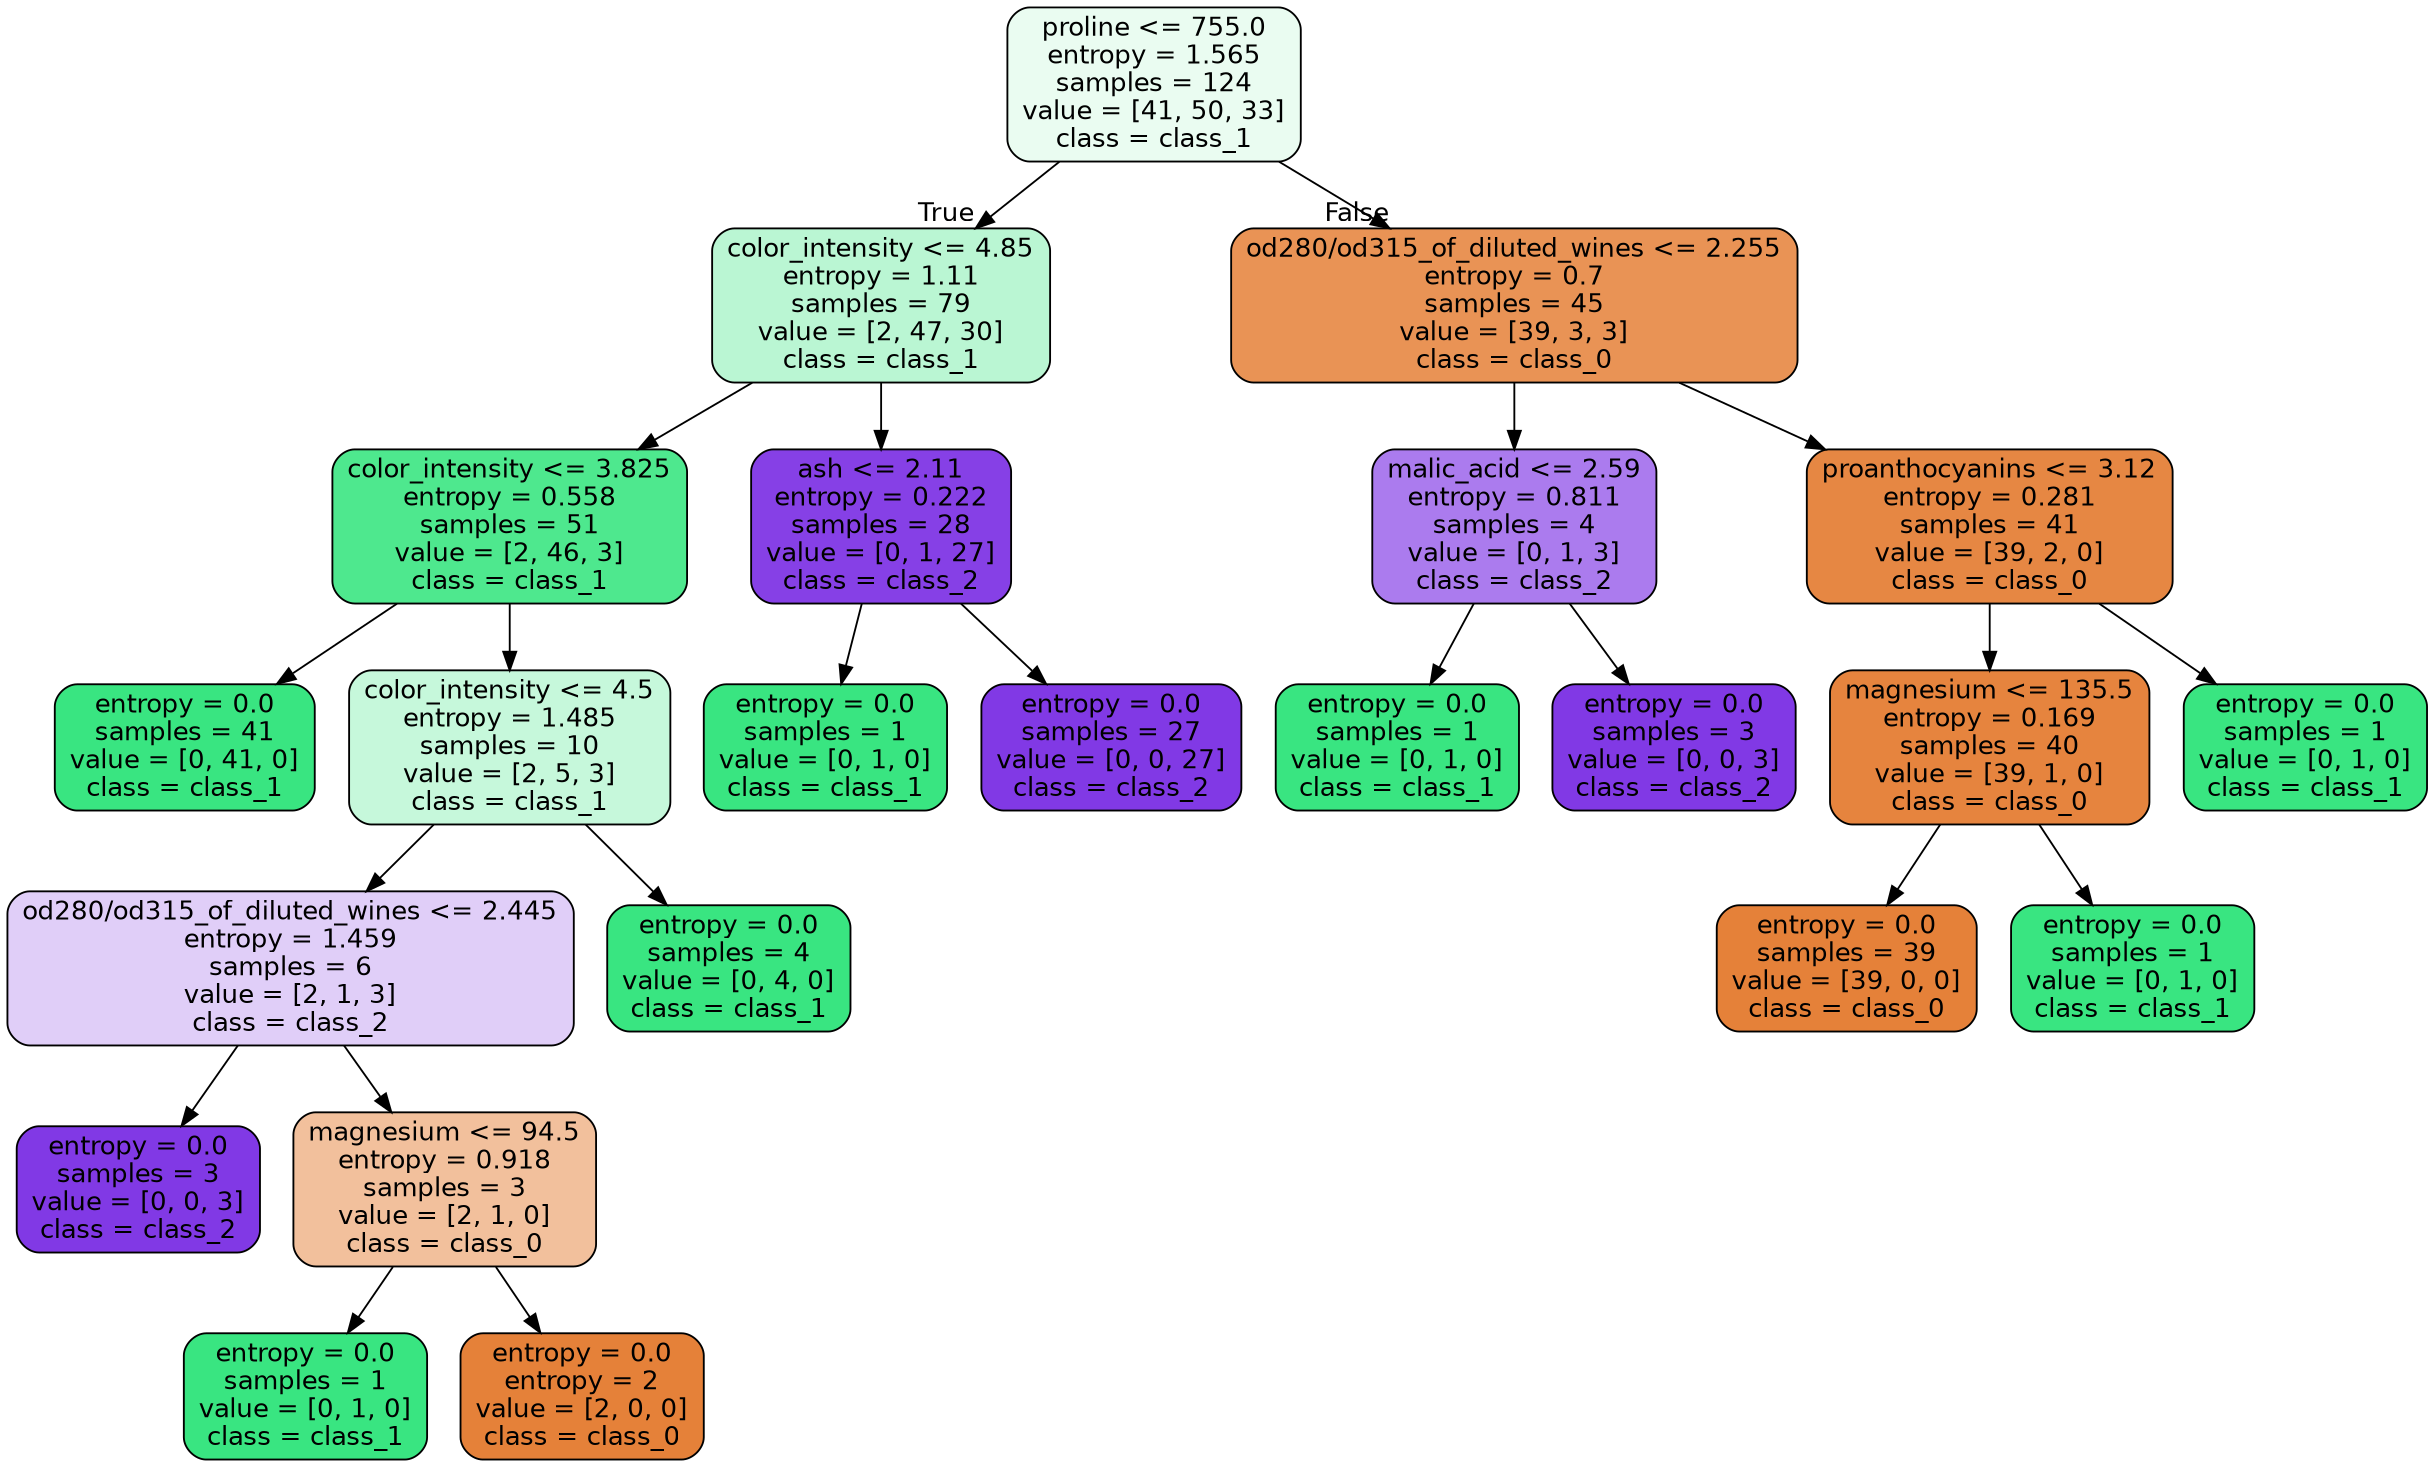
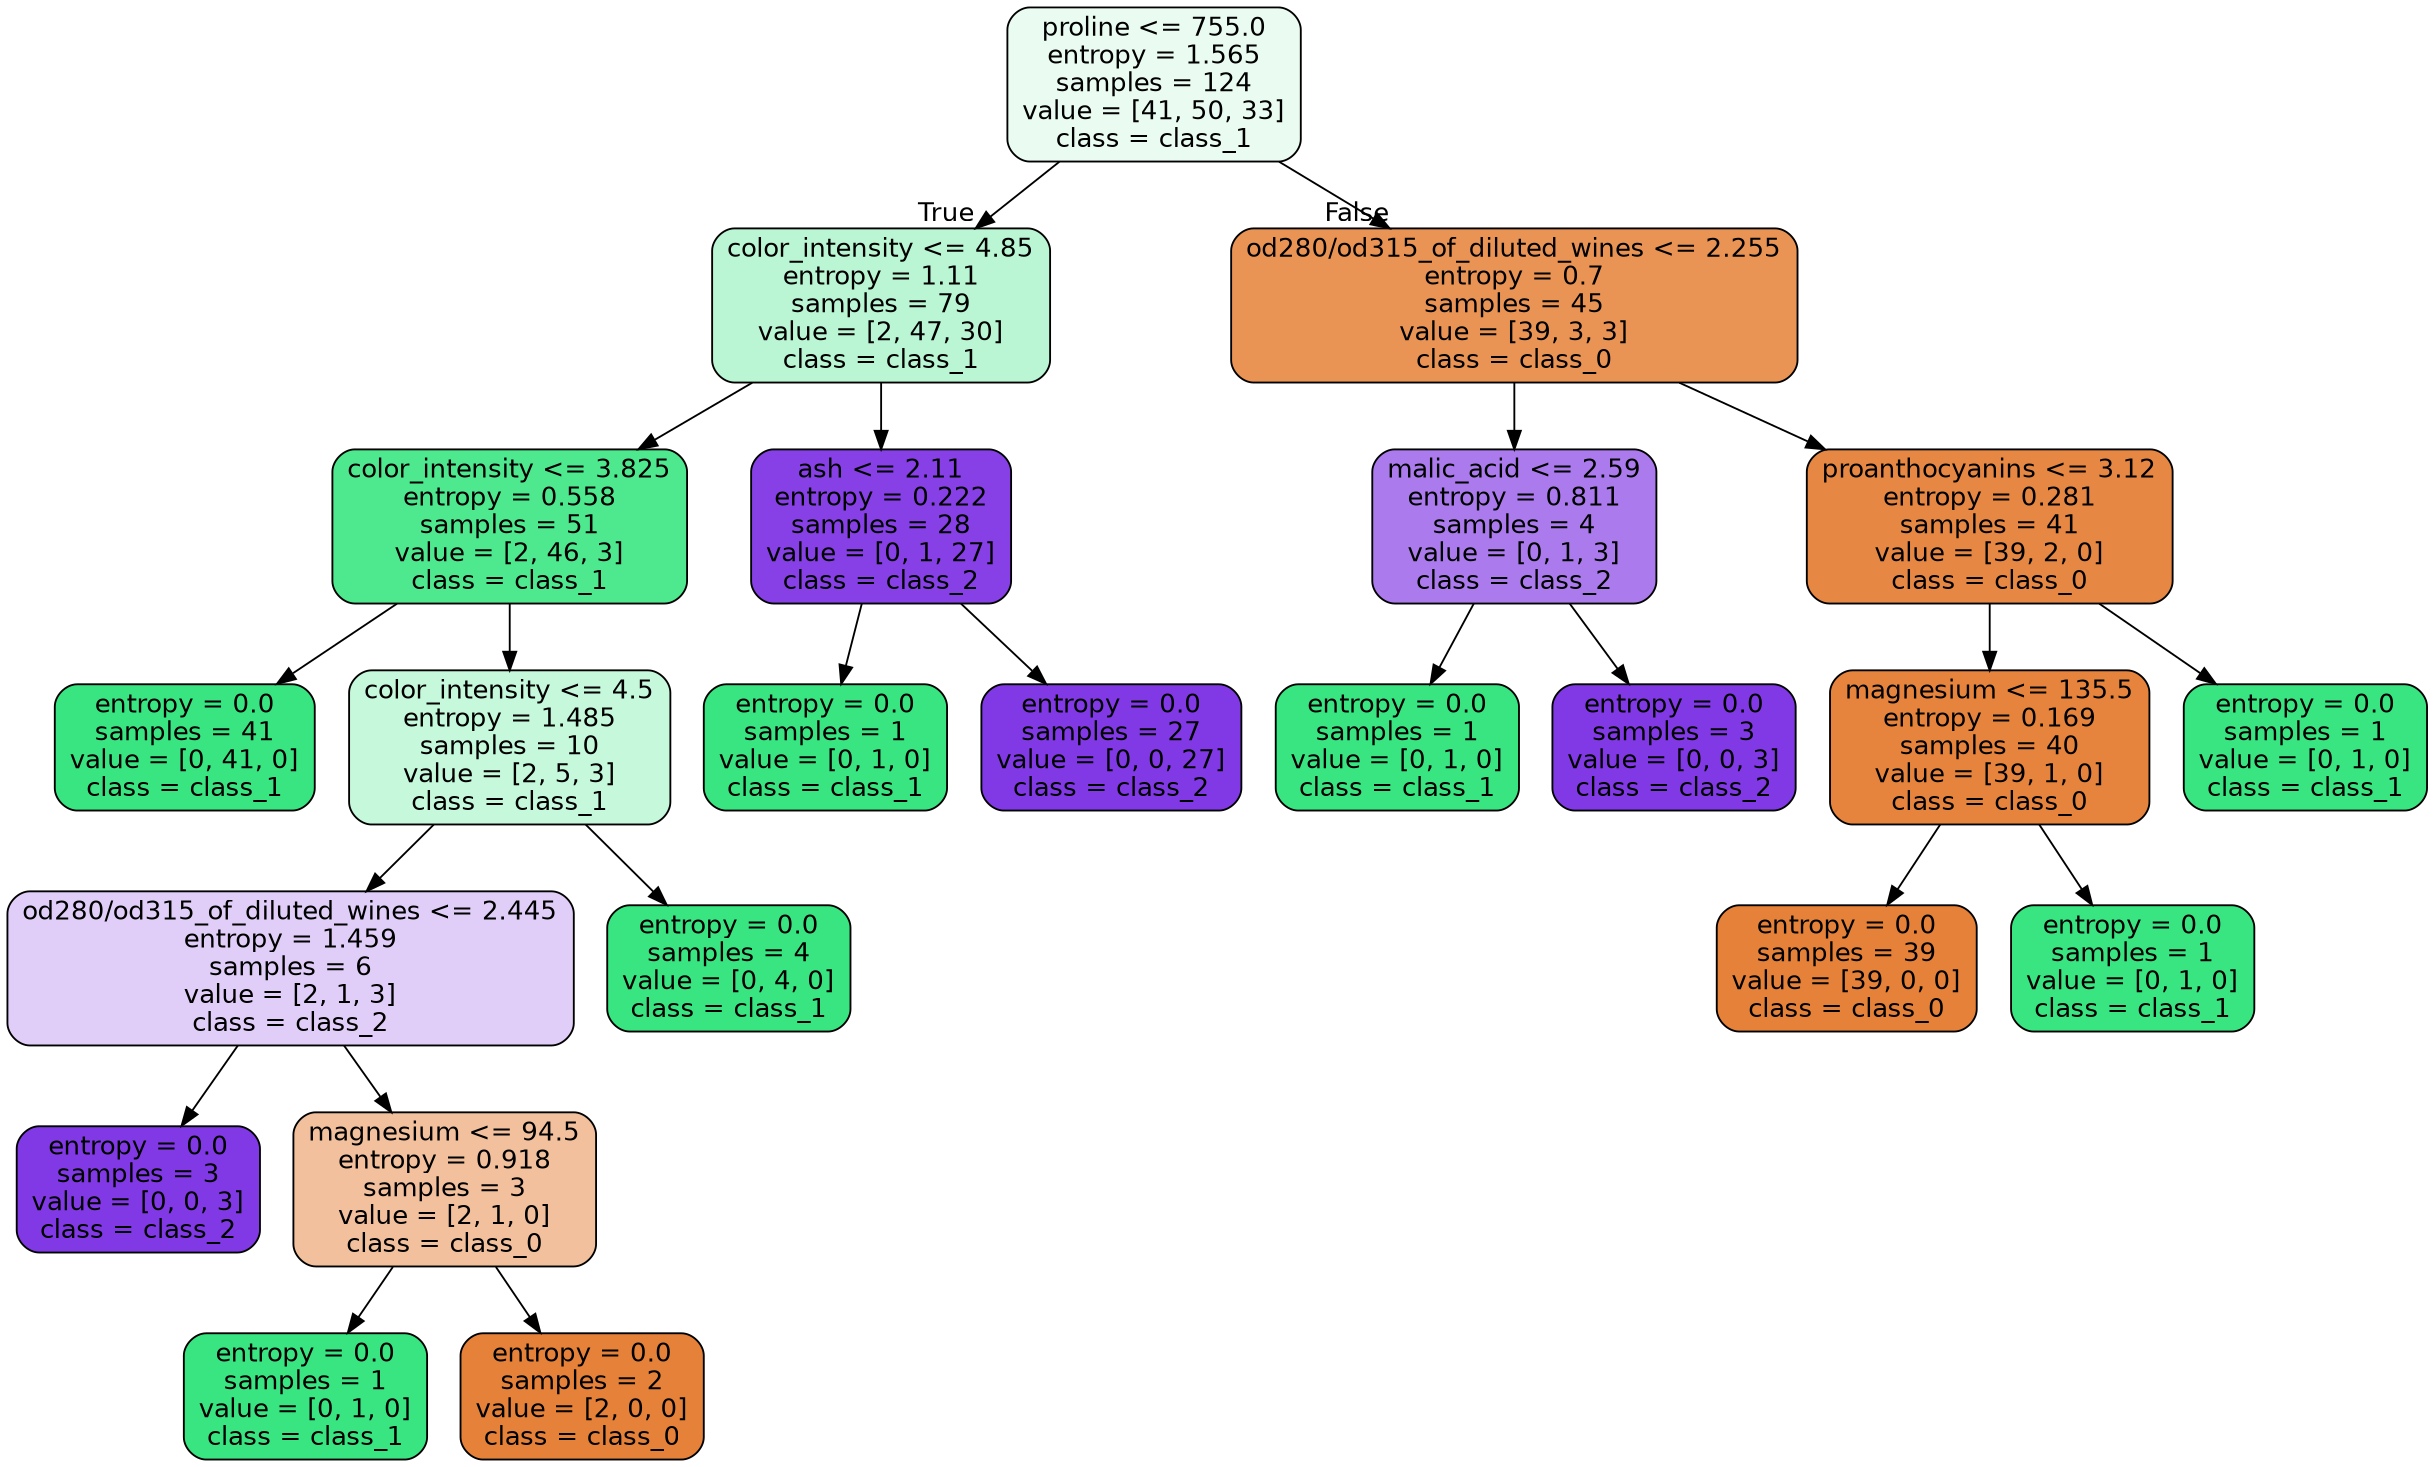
node "entropy = 0.0 entropy = 2 value = [2, 0, 0] class = class_0": label "entropy = 0.0 entropy = 2 value = [2, 0, 0] class = class_0" -> "entropy = 0.0 samples = 2 value = [2, 0, 0] class = class_0"
